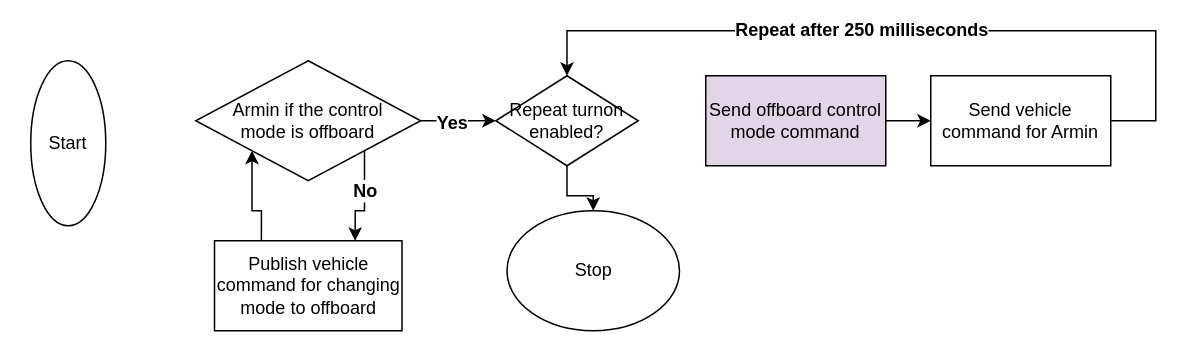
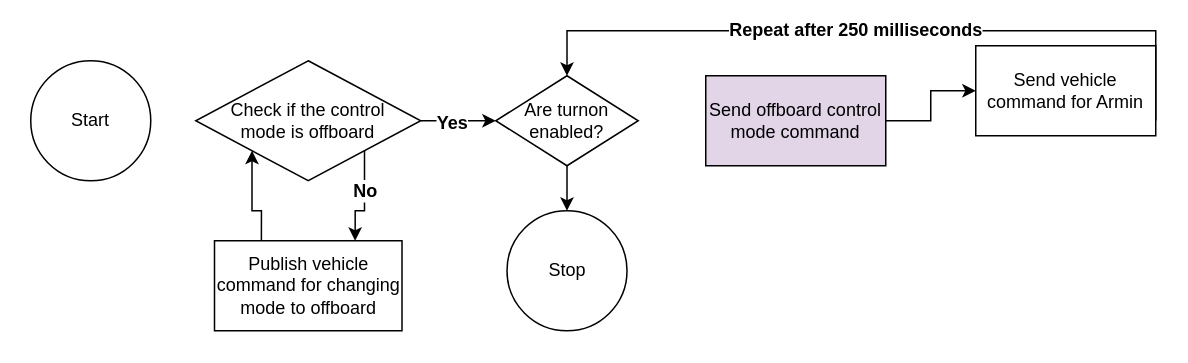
node "Armin if the control mode is offboard": label "Armin if the control mode is offboard" -> "Check if the control mode is offboard"
node "Repeat turnon enabled?": label "Repeat turnon enabled?" -> "Are turnon enabled?"
node "Send vehicle command for Armin": moved (1021, 121) -> (1066, 91)
node "Start": size 75x165 -> 120x120
node "Stop": size 173x120 -> 120x120
